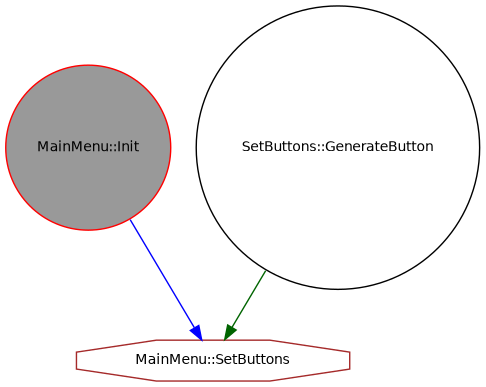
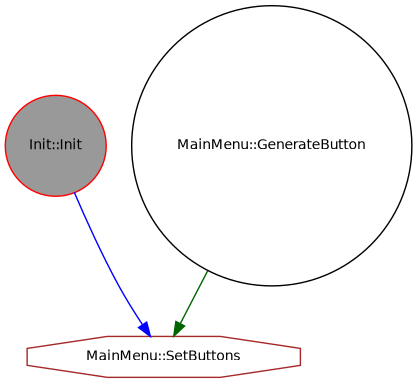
node "MainMenu::Init": label "MainMenu::Init" -> "Init::Init"
node "SetButtons::GenerateButton": label "SetButtons::GenerateButton" -> "MainMenu::GenerateButton"
